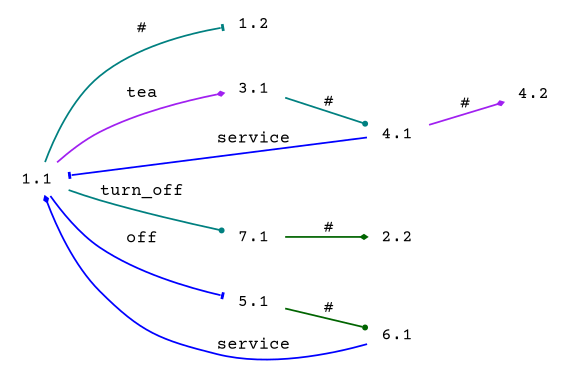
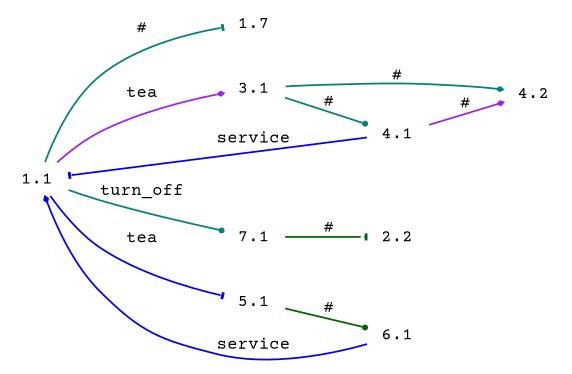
node "1.2": label "1.2" -> "1.7"
edge "3.1" -> "4.2": added, label "#"
edge "7.1" -> "2.2": arrowhead diamond -> tee
edge "1.1" -> "5.1": label "off" -> "tea"
